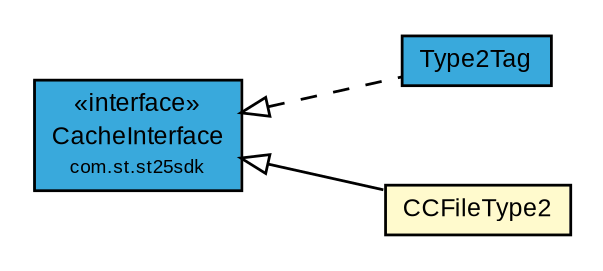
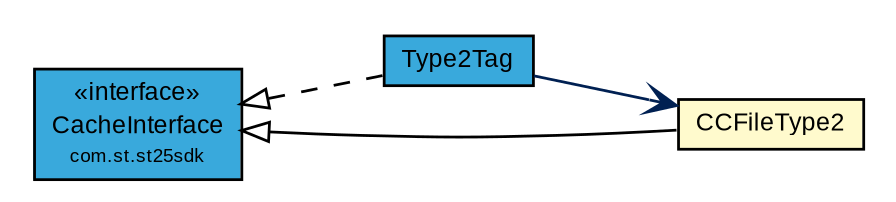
edge "Type2Tag" -> "CCFileType2": added
